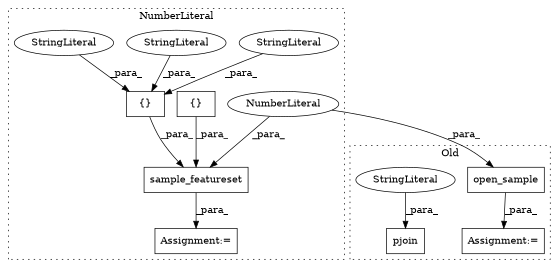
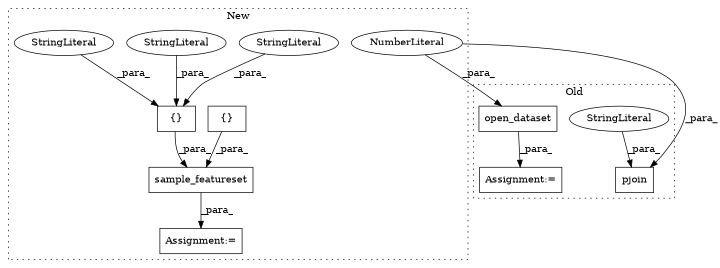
cluster "NumberLiteral": label "NumberLiteral" -> "New"
edge "NumberLiteral" -> "sample_featureset": now "NumberLiteral" -> "pjoin"
node "open_sample": label "open_sample" -> "open_dataset"
